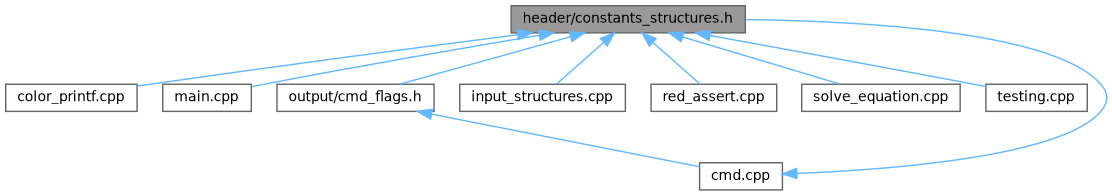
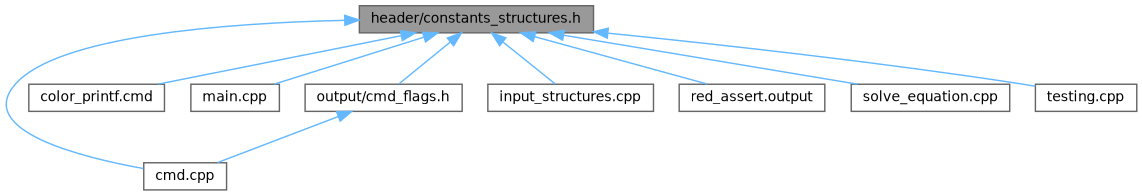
edge "header/constants_structures.h" -> "cmd.cpp": reversed
node "color_printf.cpp": label "color_printf.cpp" -> "color_printf.cmd"
node "red_assert.cpp": label "red_assert.cpp" -> "red_assert.output"
